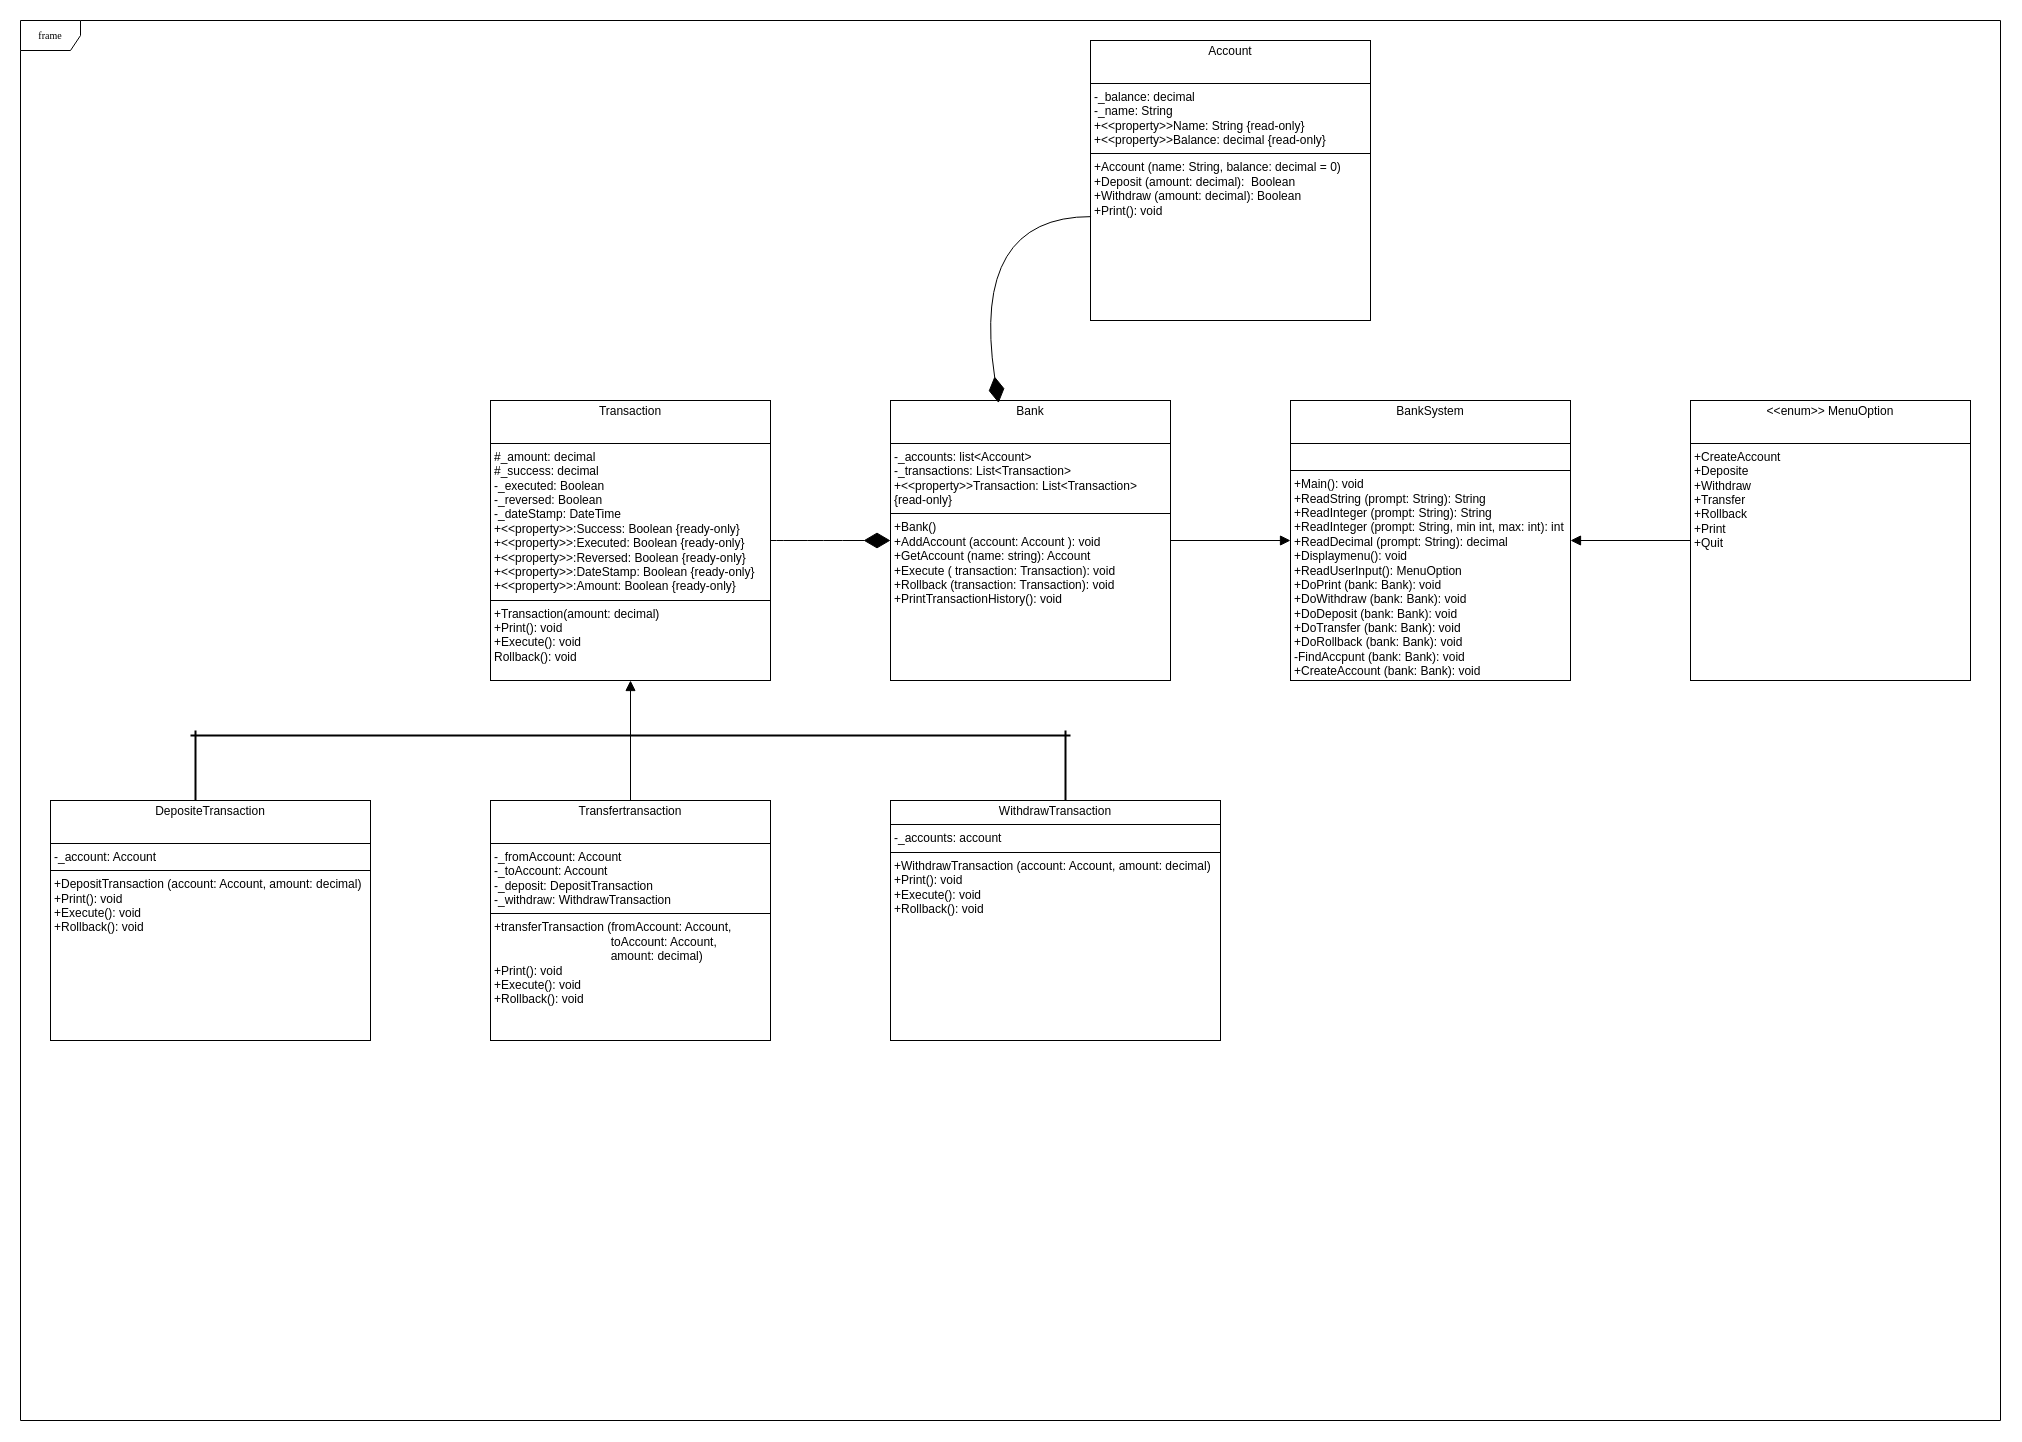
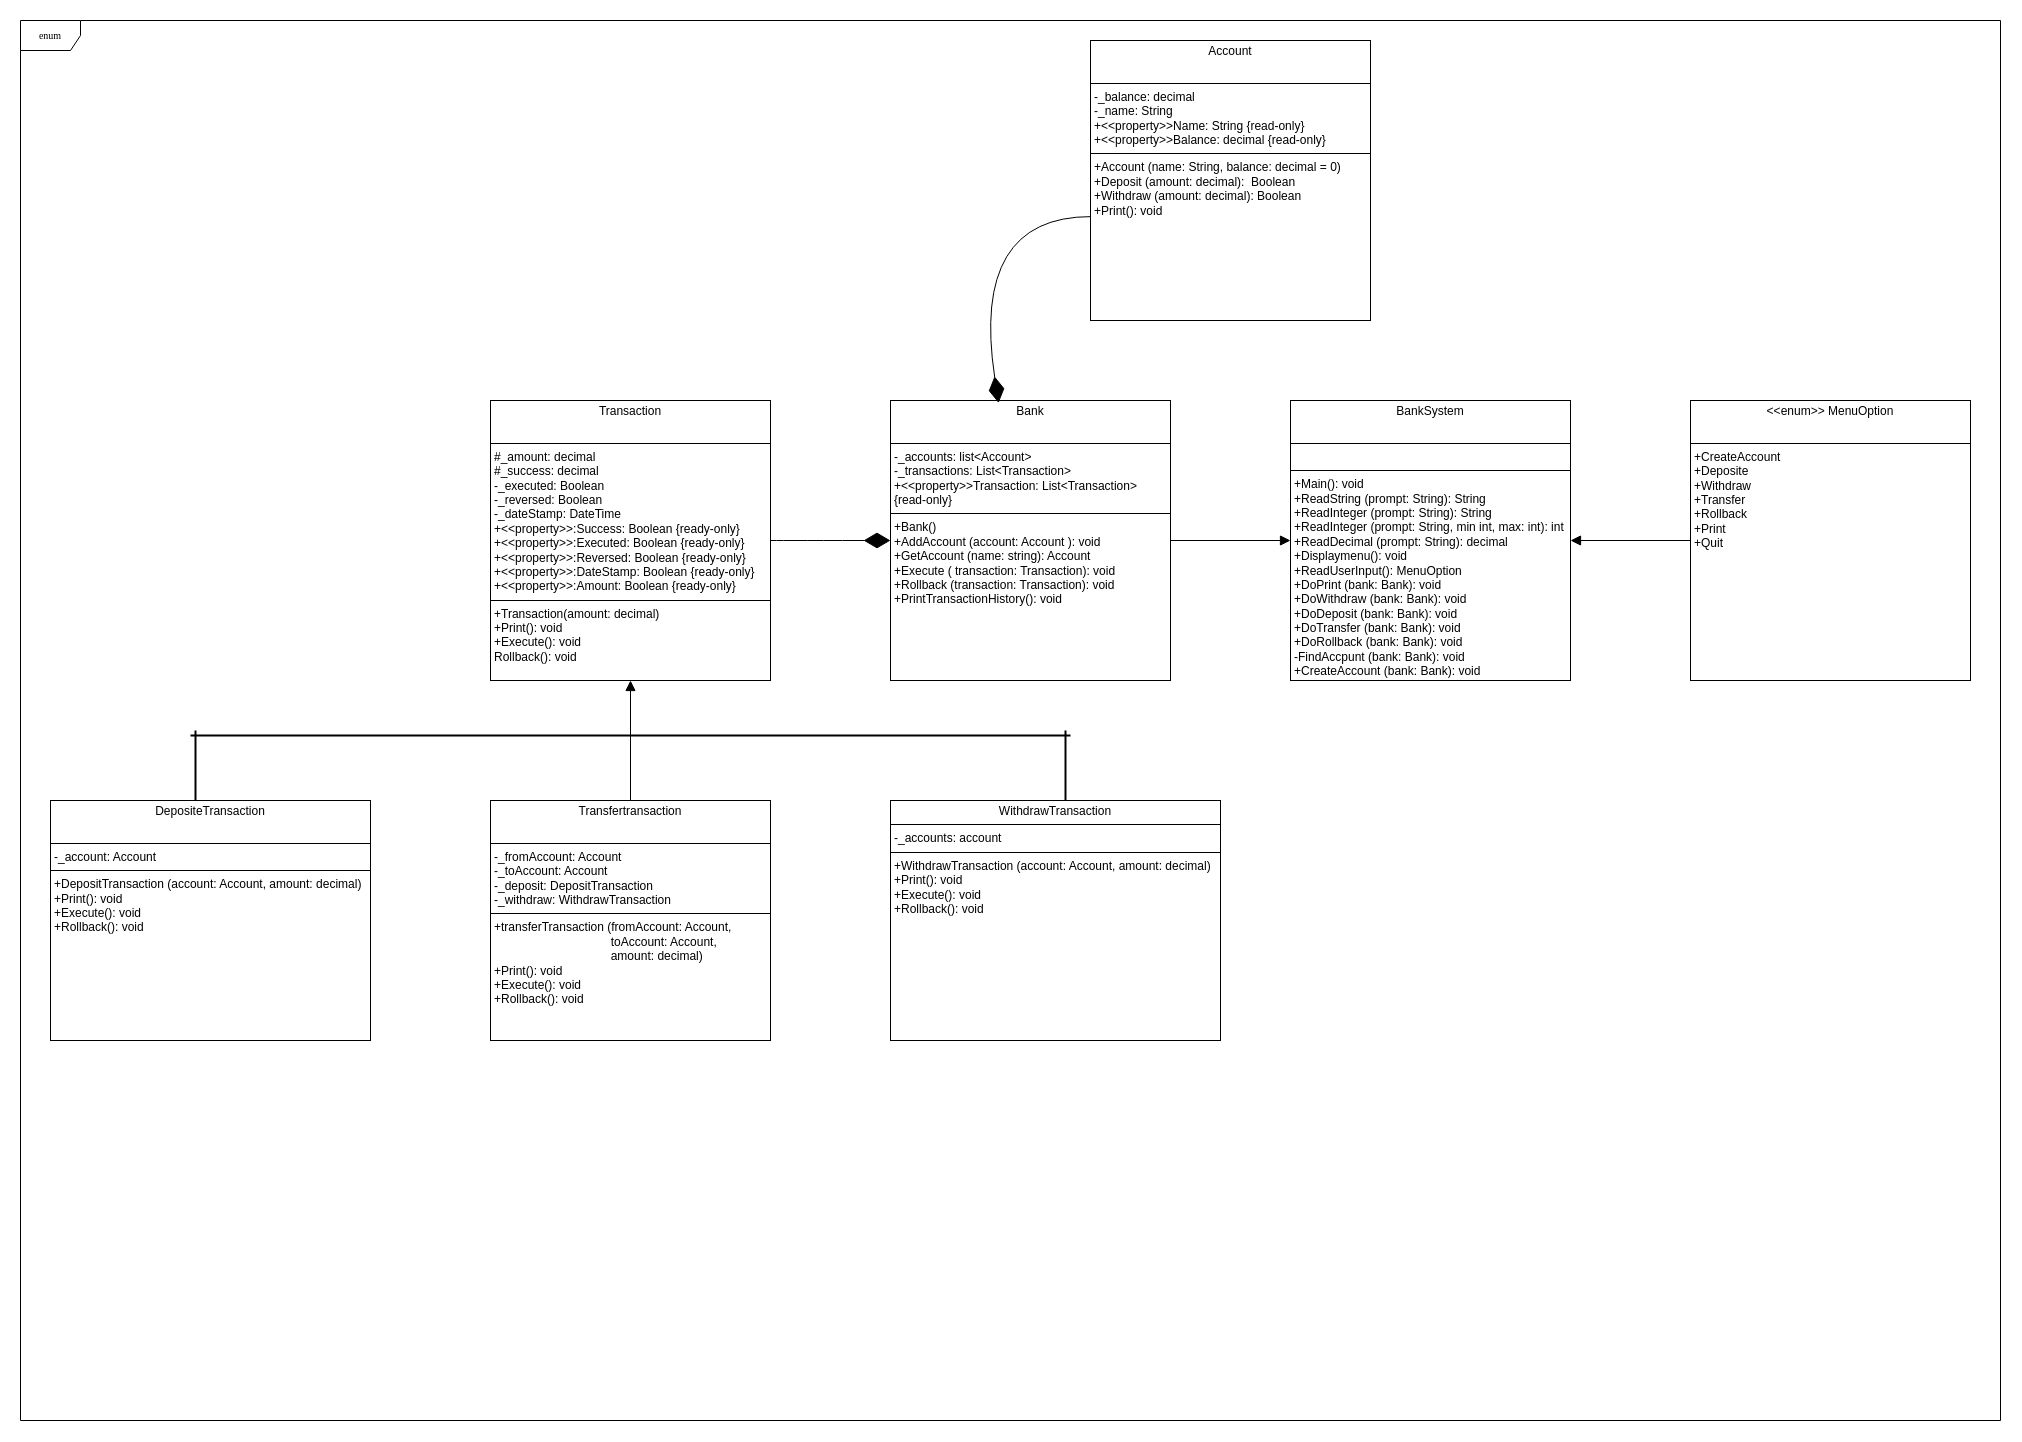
node "frame": label "frame" -> "enum"
